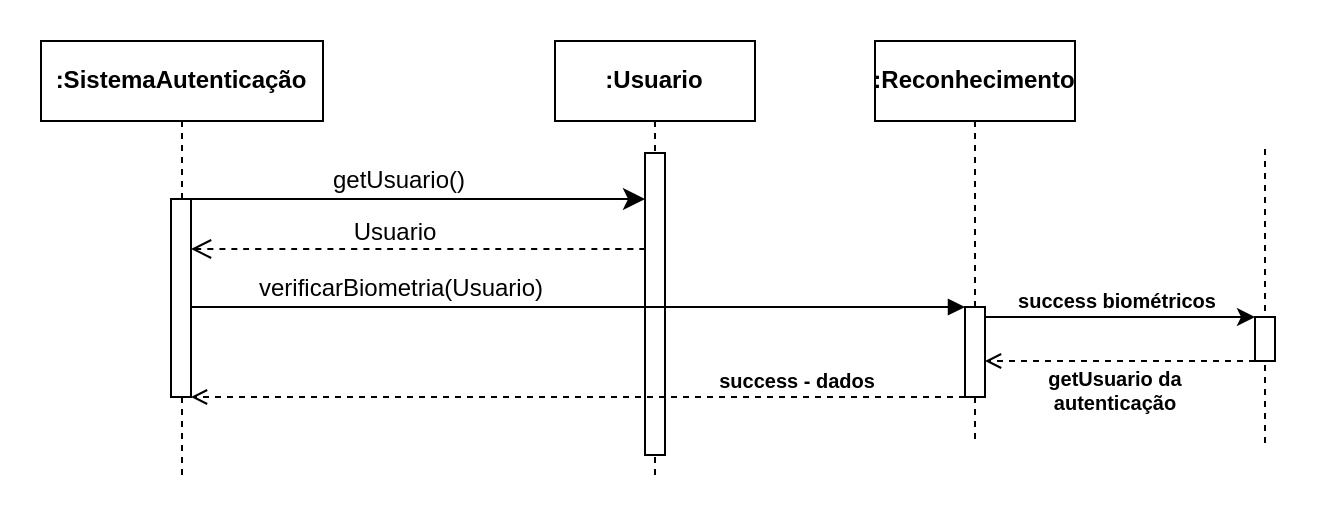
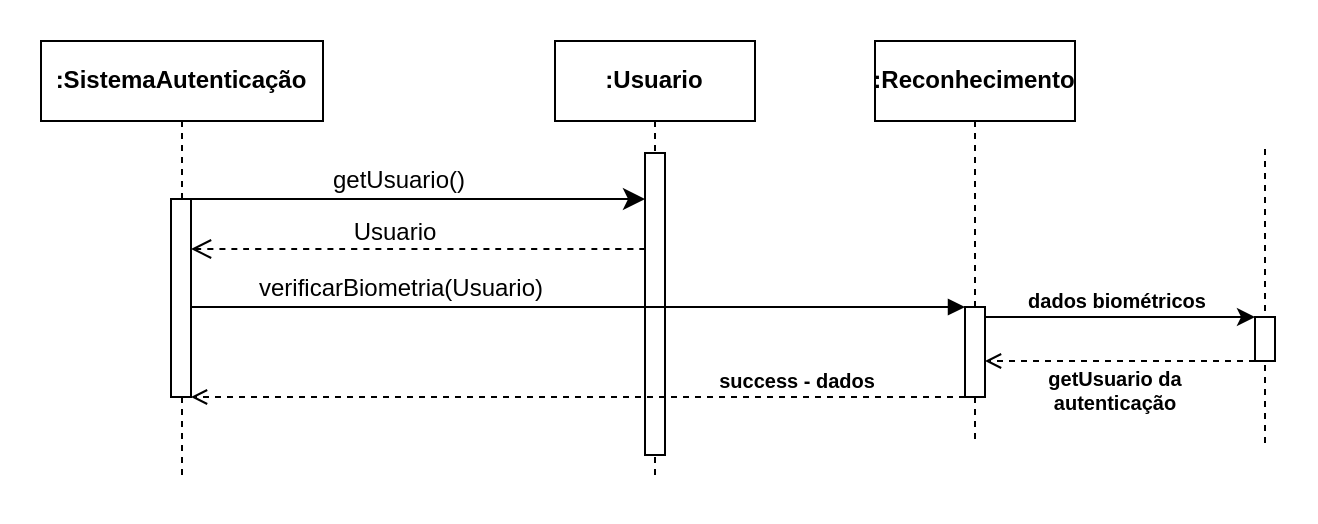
node "success biométricos": label "success biométricos" -> "dados biométricos"
